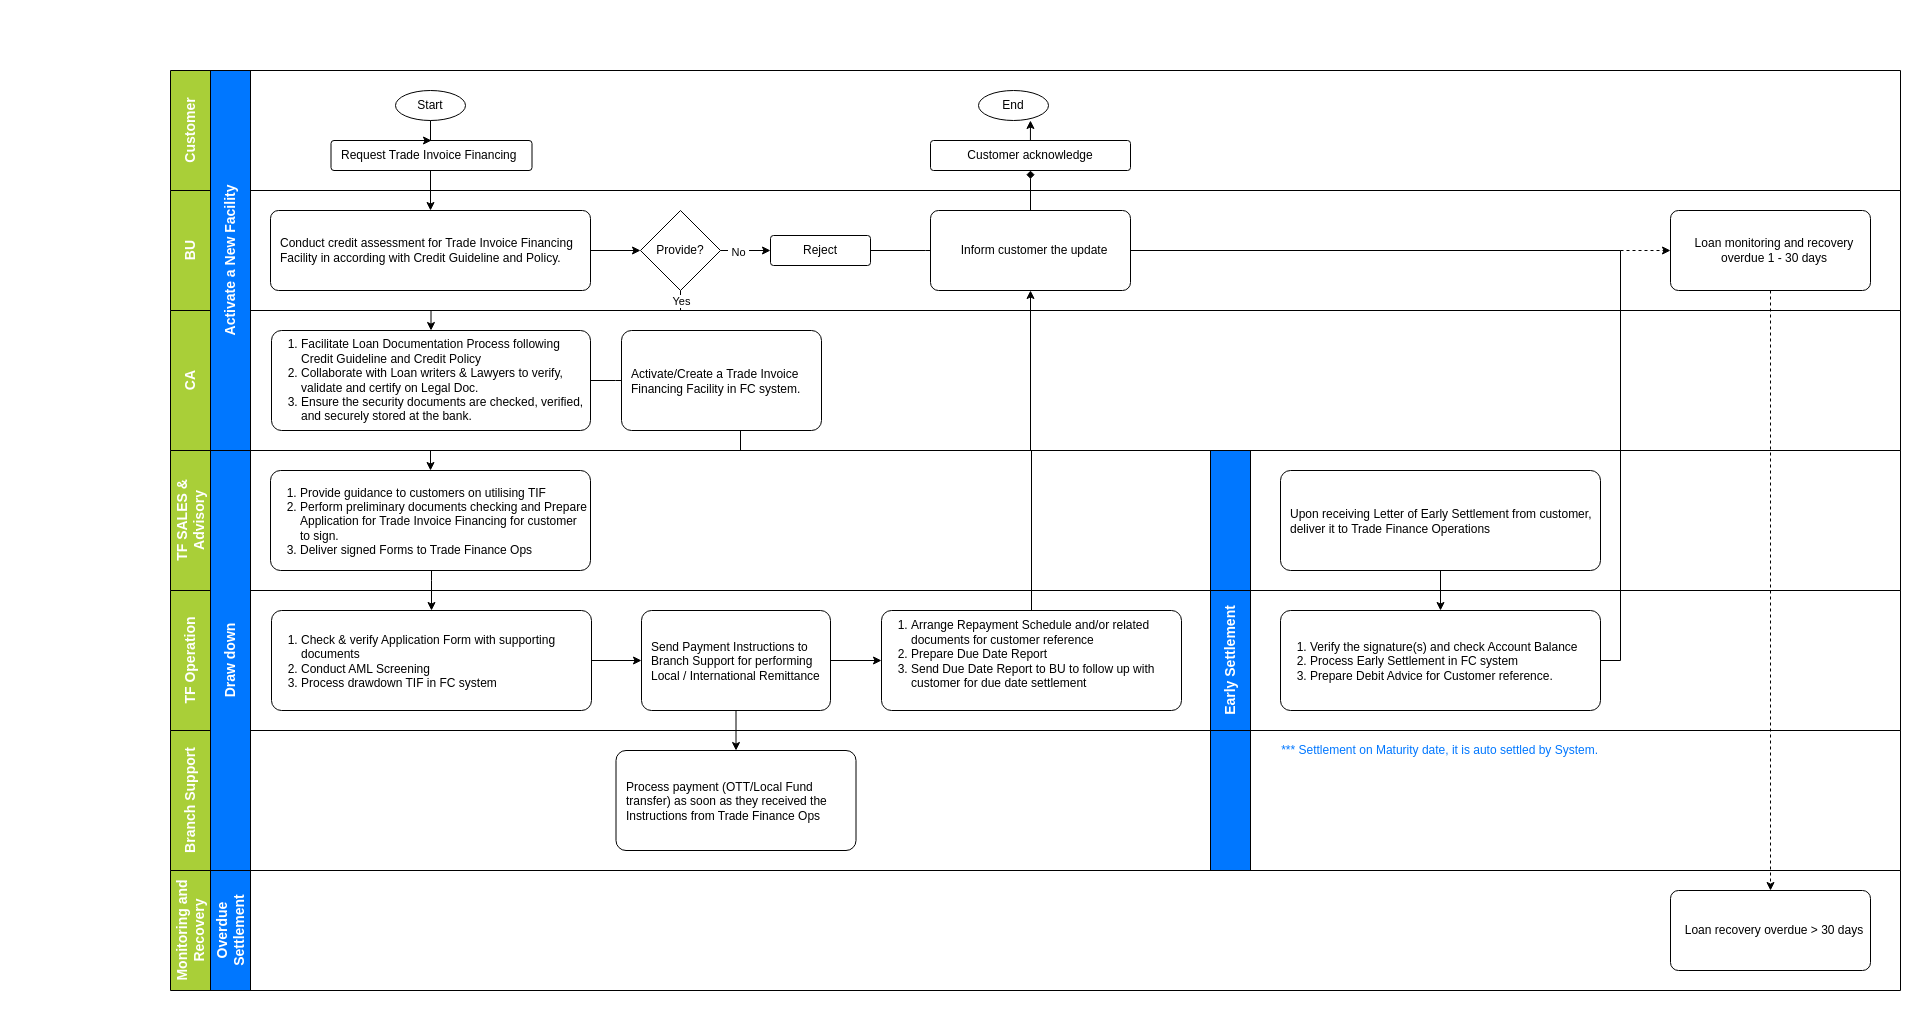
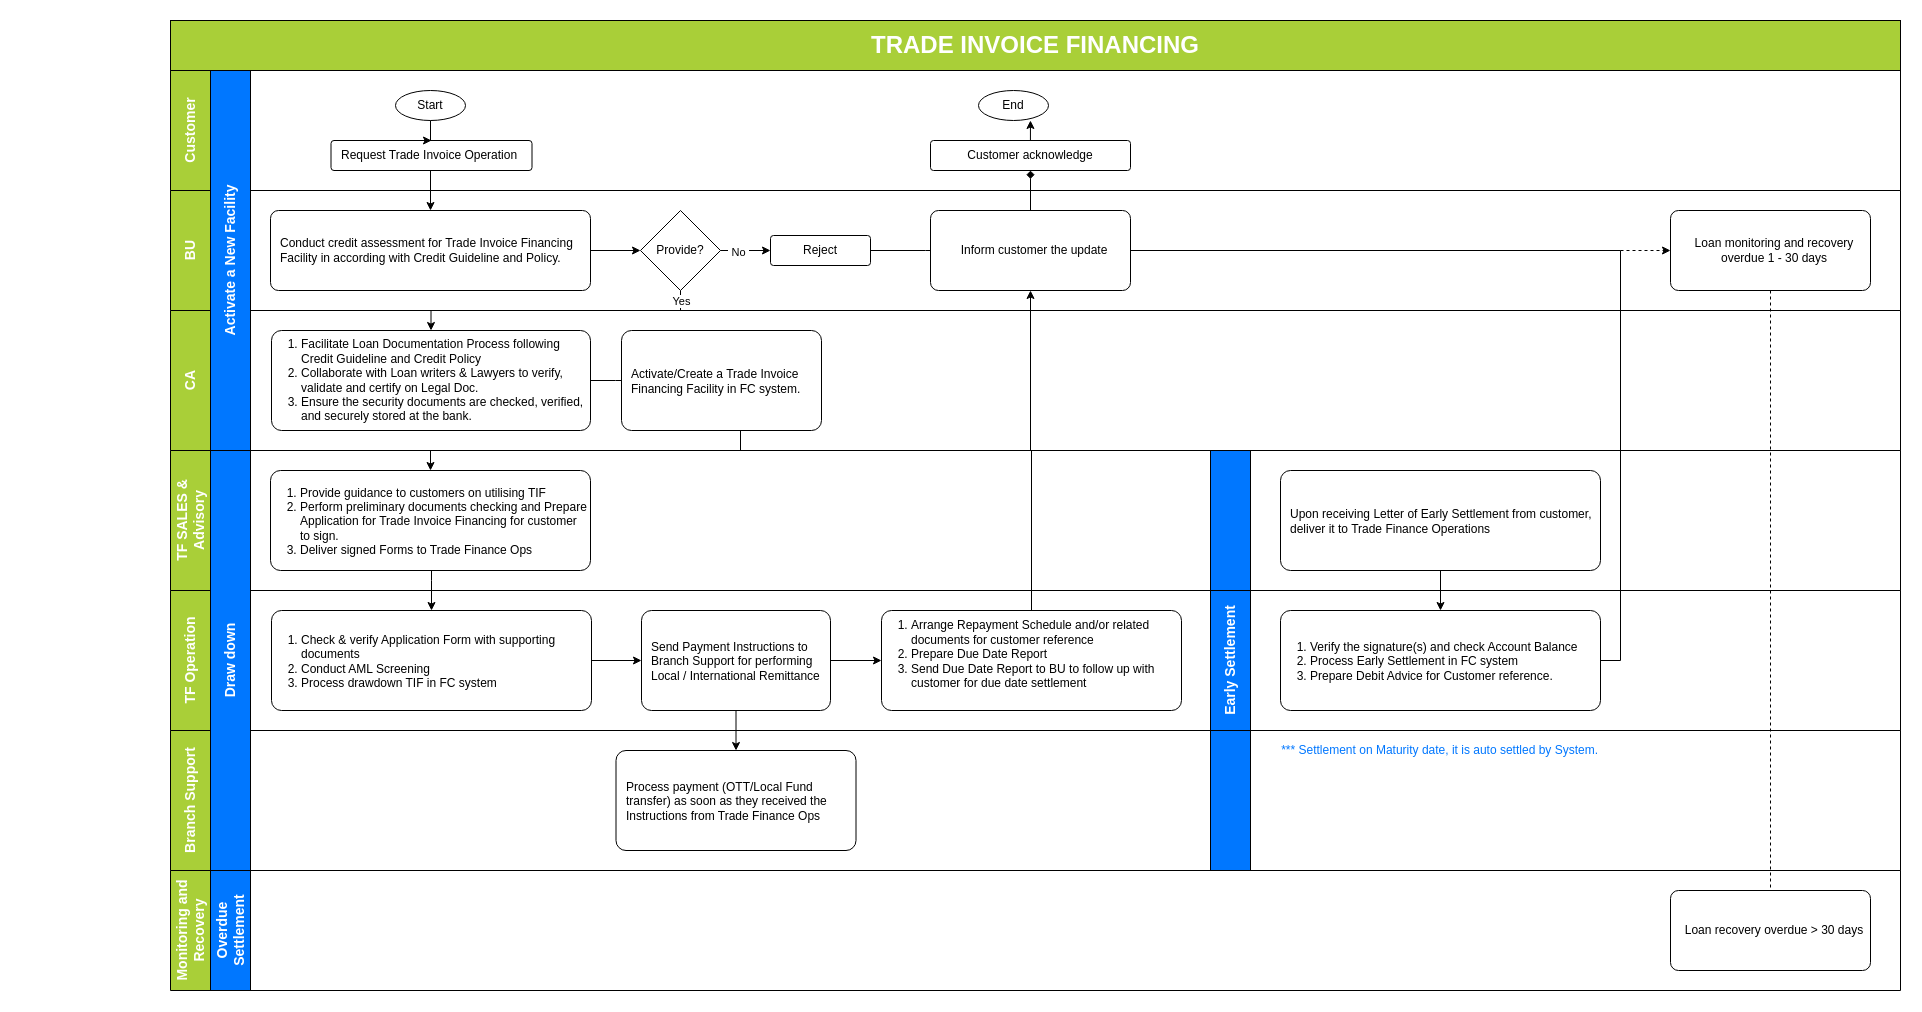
node "TRADE INVOICE FINANCING": added
node "Request Trade Invoice Financing": label "Request Trade Invoice Financing" -> "Request Trade Invoice Operation"
edge "Loan monitoring and recovery overdue 1 - 30 days" -> "Loan recovery overdue > 30 days": arrowhead classic -> none
